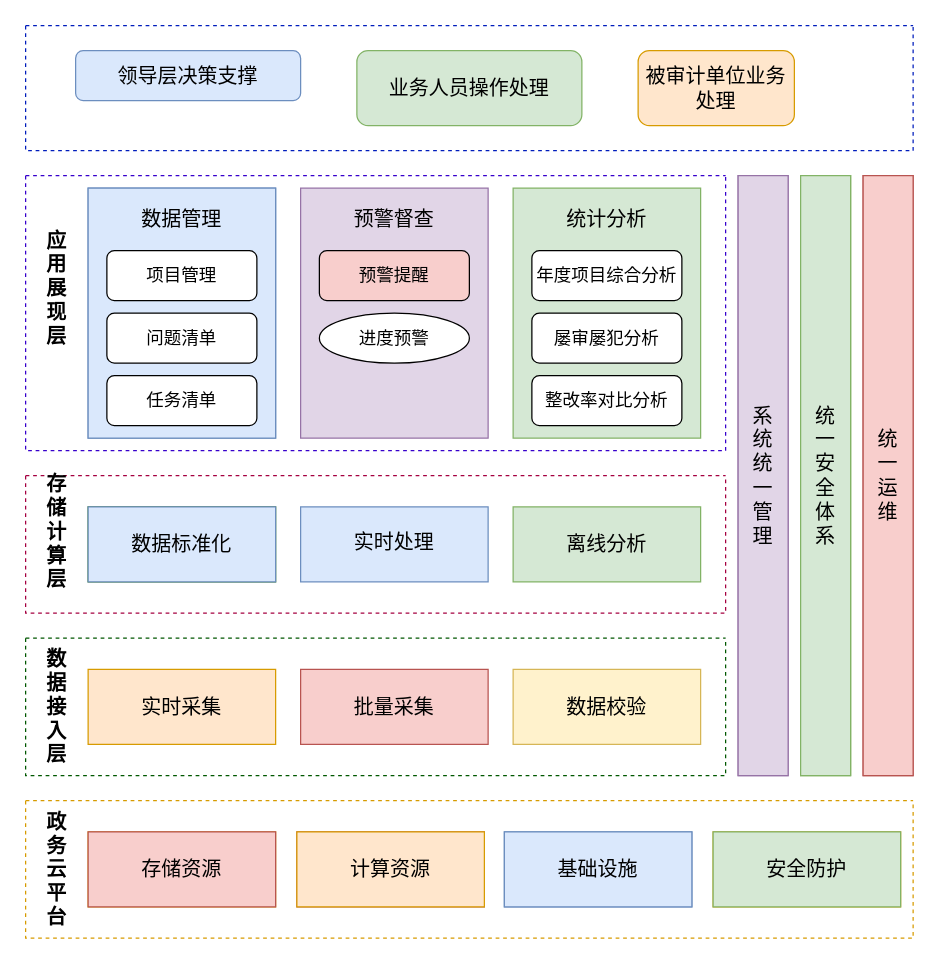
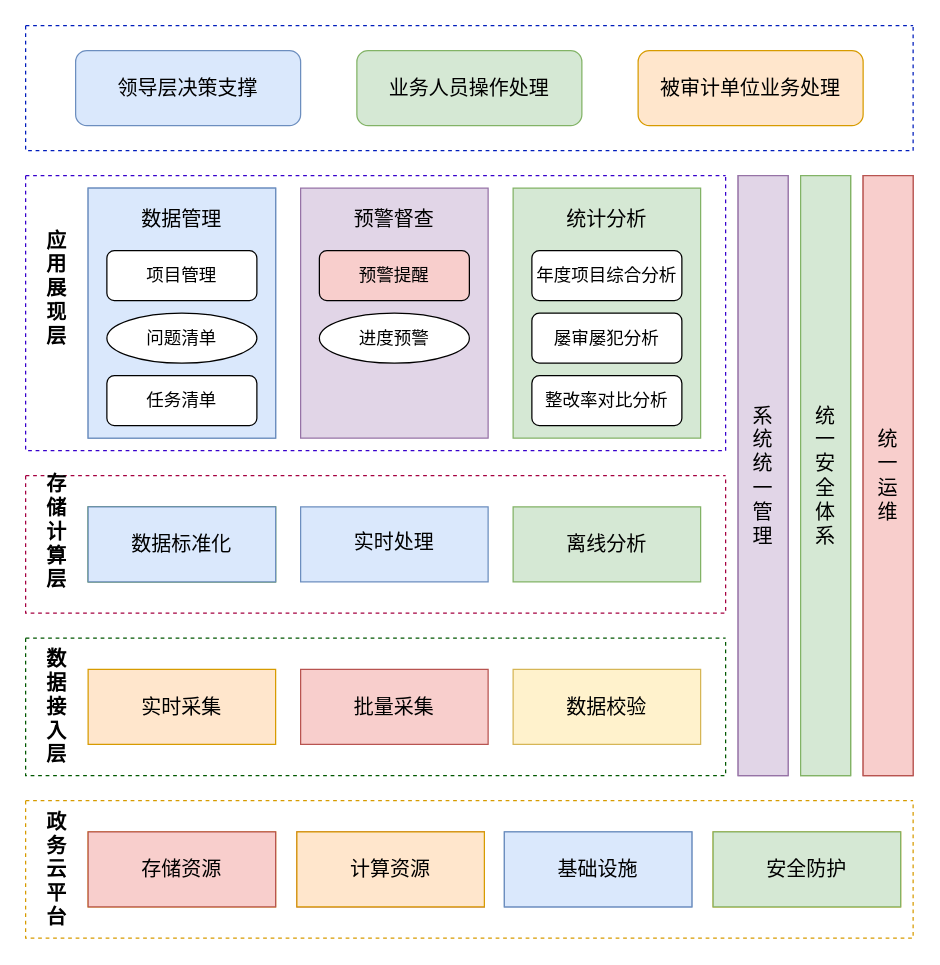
node "领导层决策支撑": size 225x50 -> 225x75
node "被审计单位业务处理": size 156x75 -> 225x75
node "问题清单": shape rounded rectangle -> ellipse
